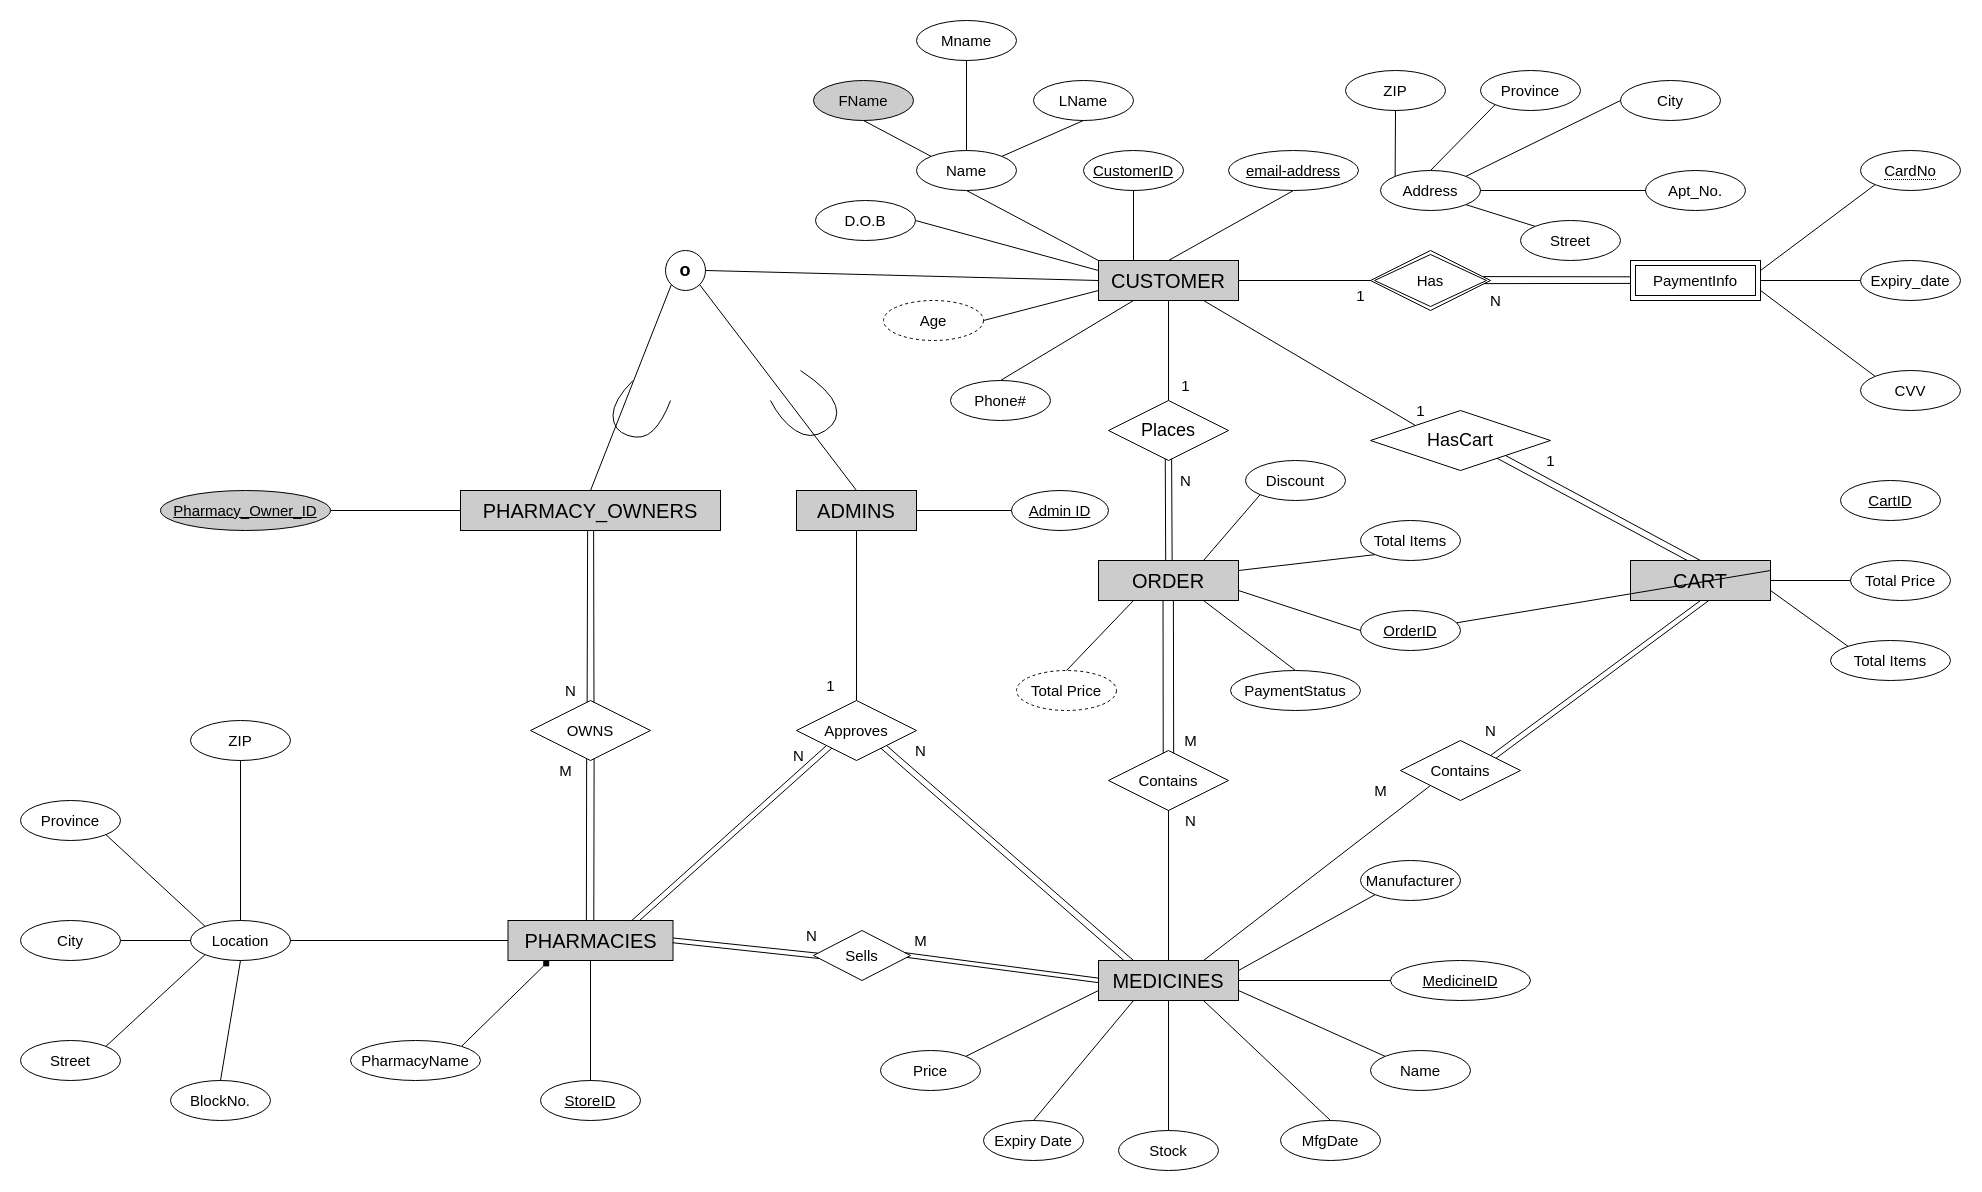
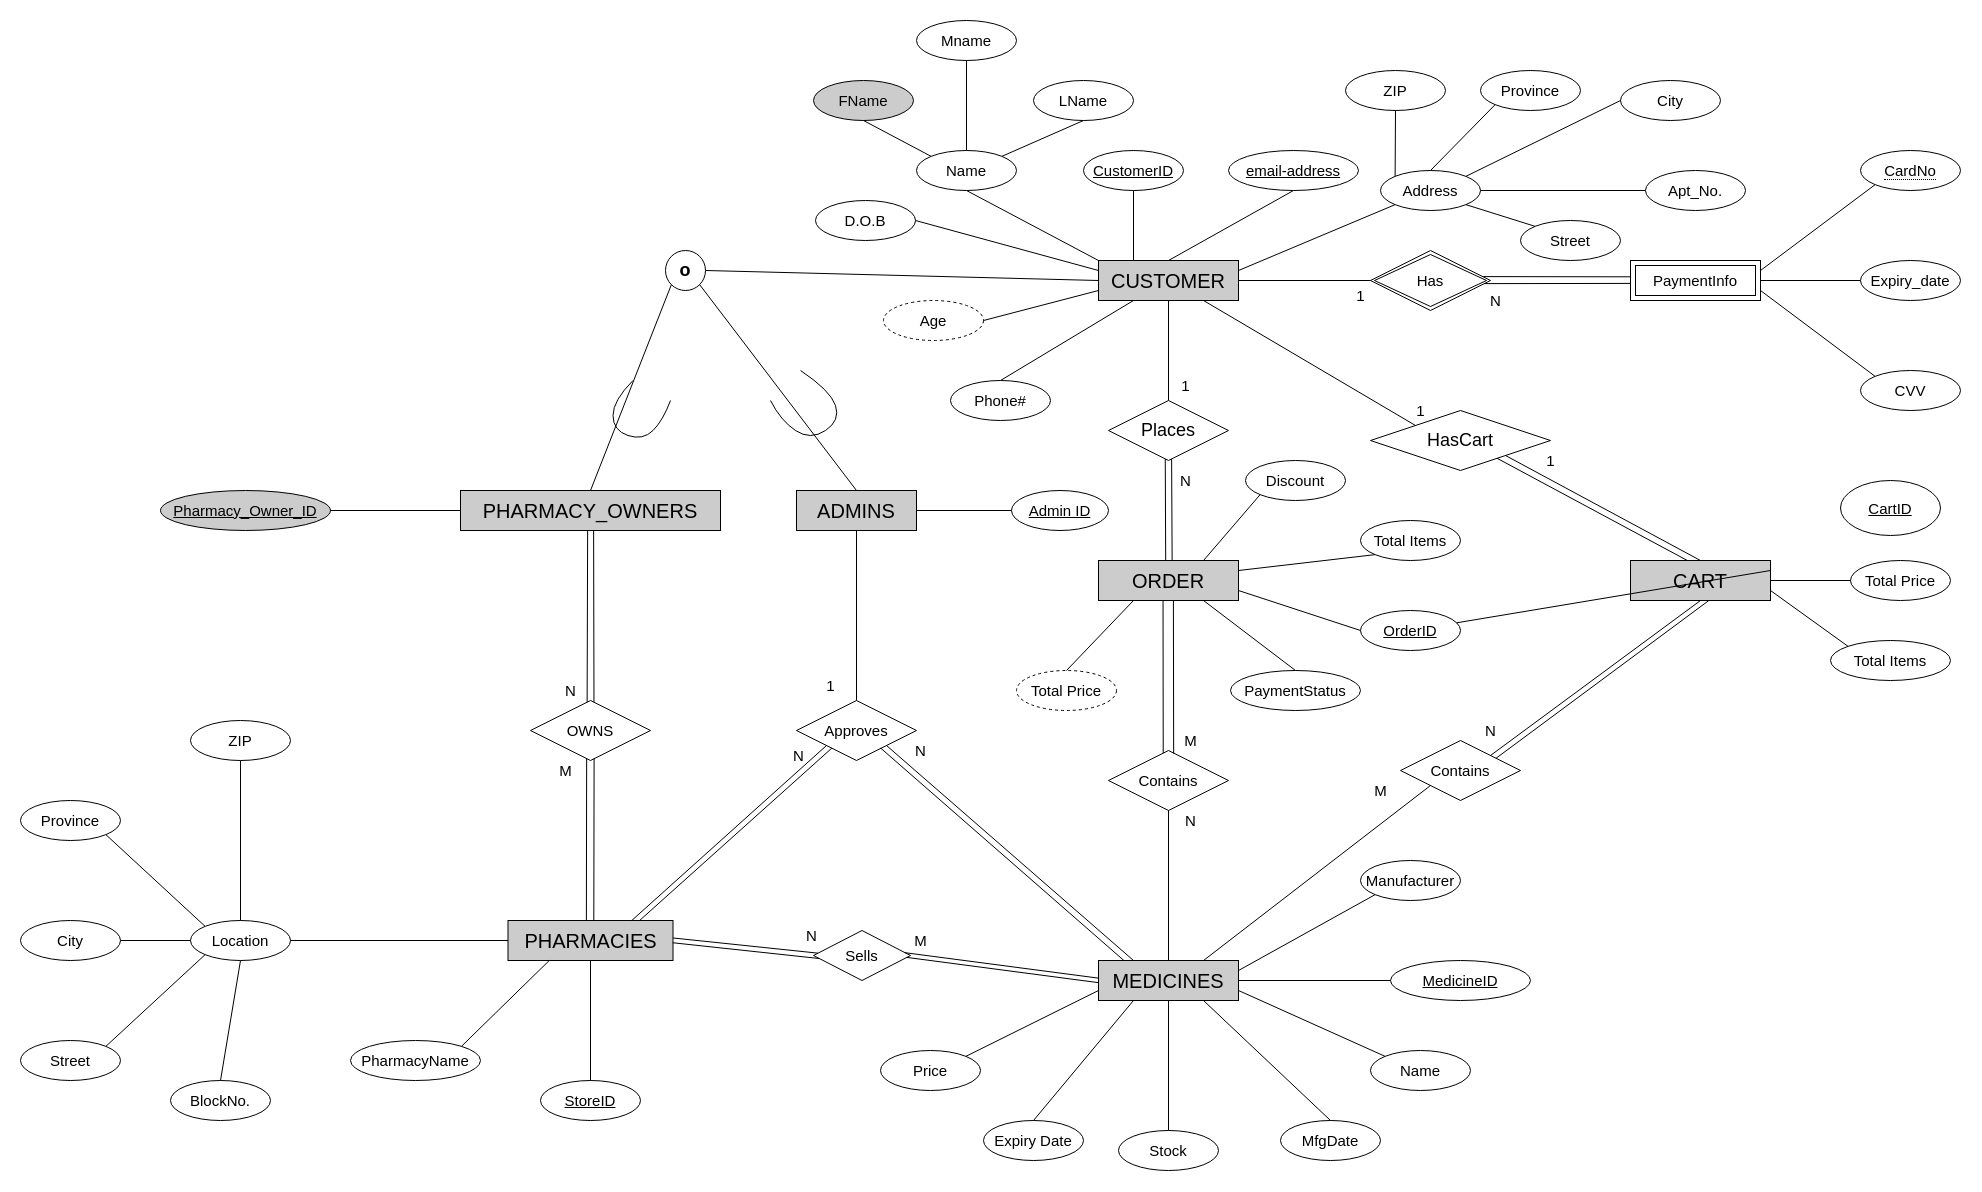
edge "Address" -- "CUSTOMER": added
node "CartID": size 100x40 -> 100x55
edge "PharmacyName" -> "PHARMACIES": arrowhead diamond -> none
